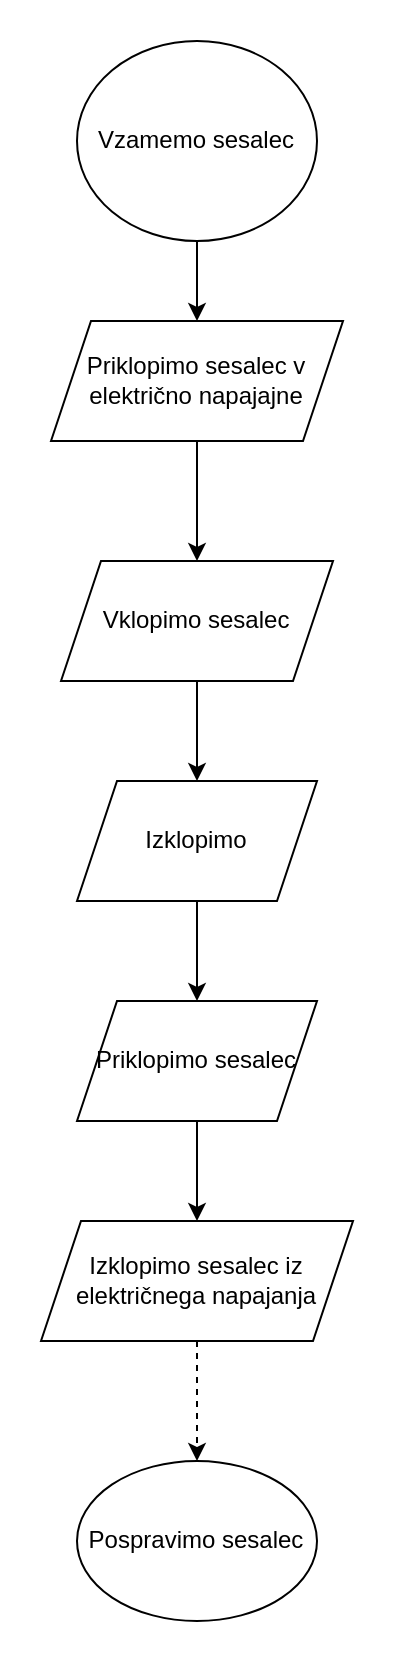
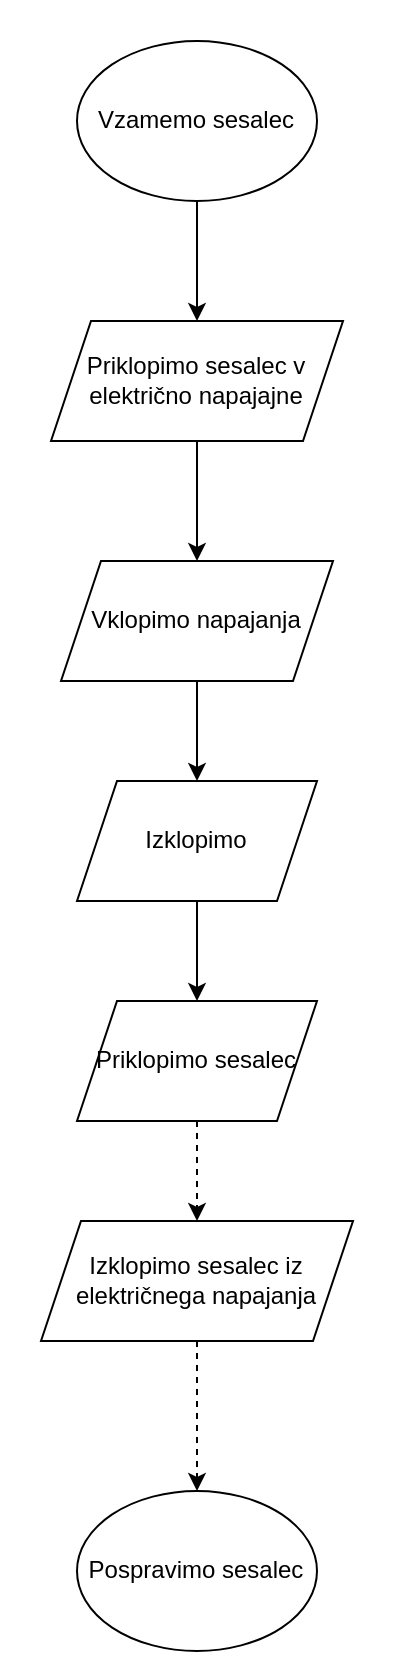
node "Vzamemo sesalec": size 240x200 -> 240x160
node "Vklopimo sesalec": label "Vklopimo sesalec" -> "Vklopimo napajanja"
edge "Priklopimo sesalec" -> "Izklopimo sesalec iz električnega napajanja": style solid -> dashed
node "Pospravimo sesalec": moved (197, 1541) -> (197, 1571)
